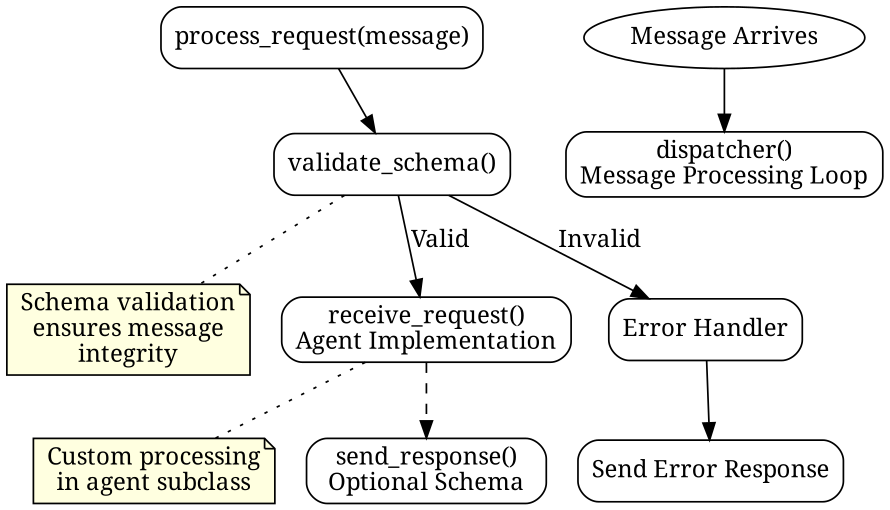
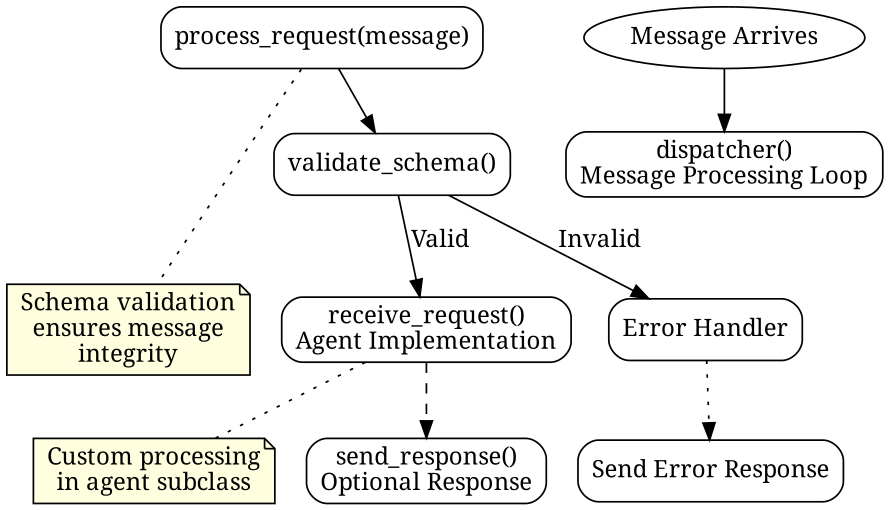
edge "validate_schema()" -- "Schema validation ensures message integrity": now "process_request(message)" -- "Schema validation ensures message integrity"
edge "Error Handler" -> "Send Error Response": style solid -> dotted
node "send_response() Optional Schema": label "send_response() Optional Schema" -> "send_response() Optional Response"
